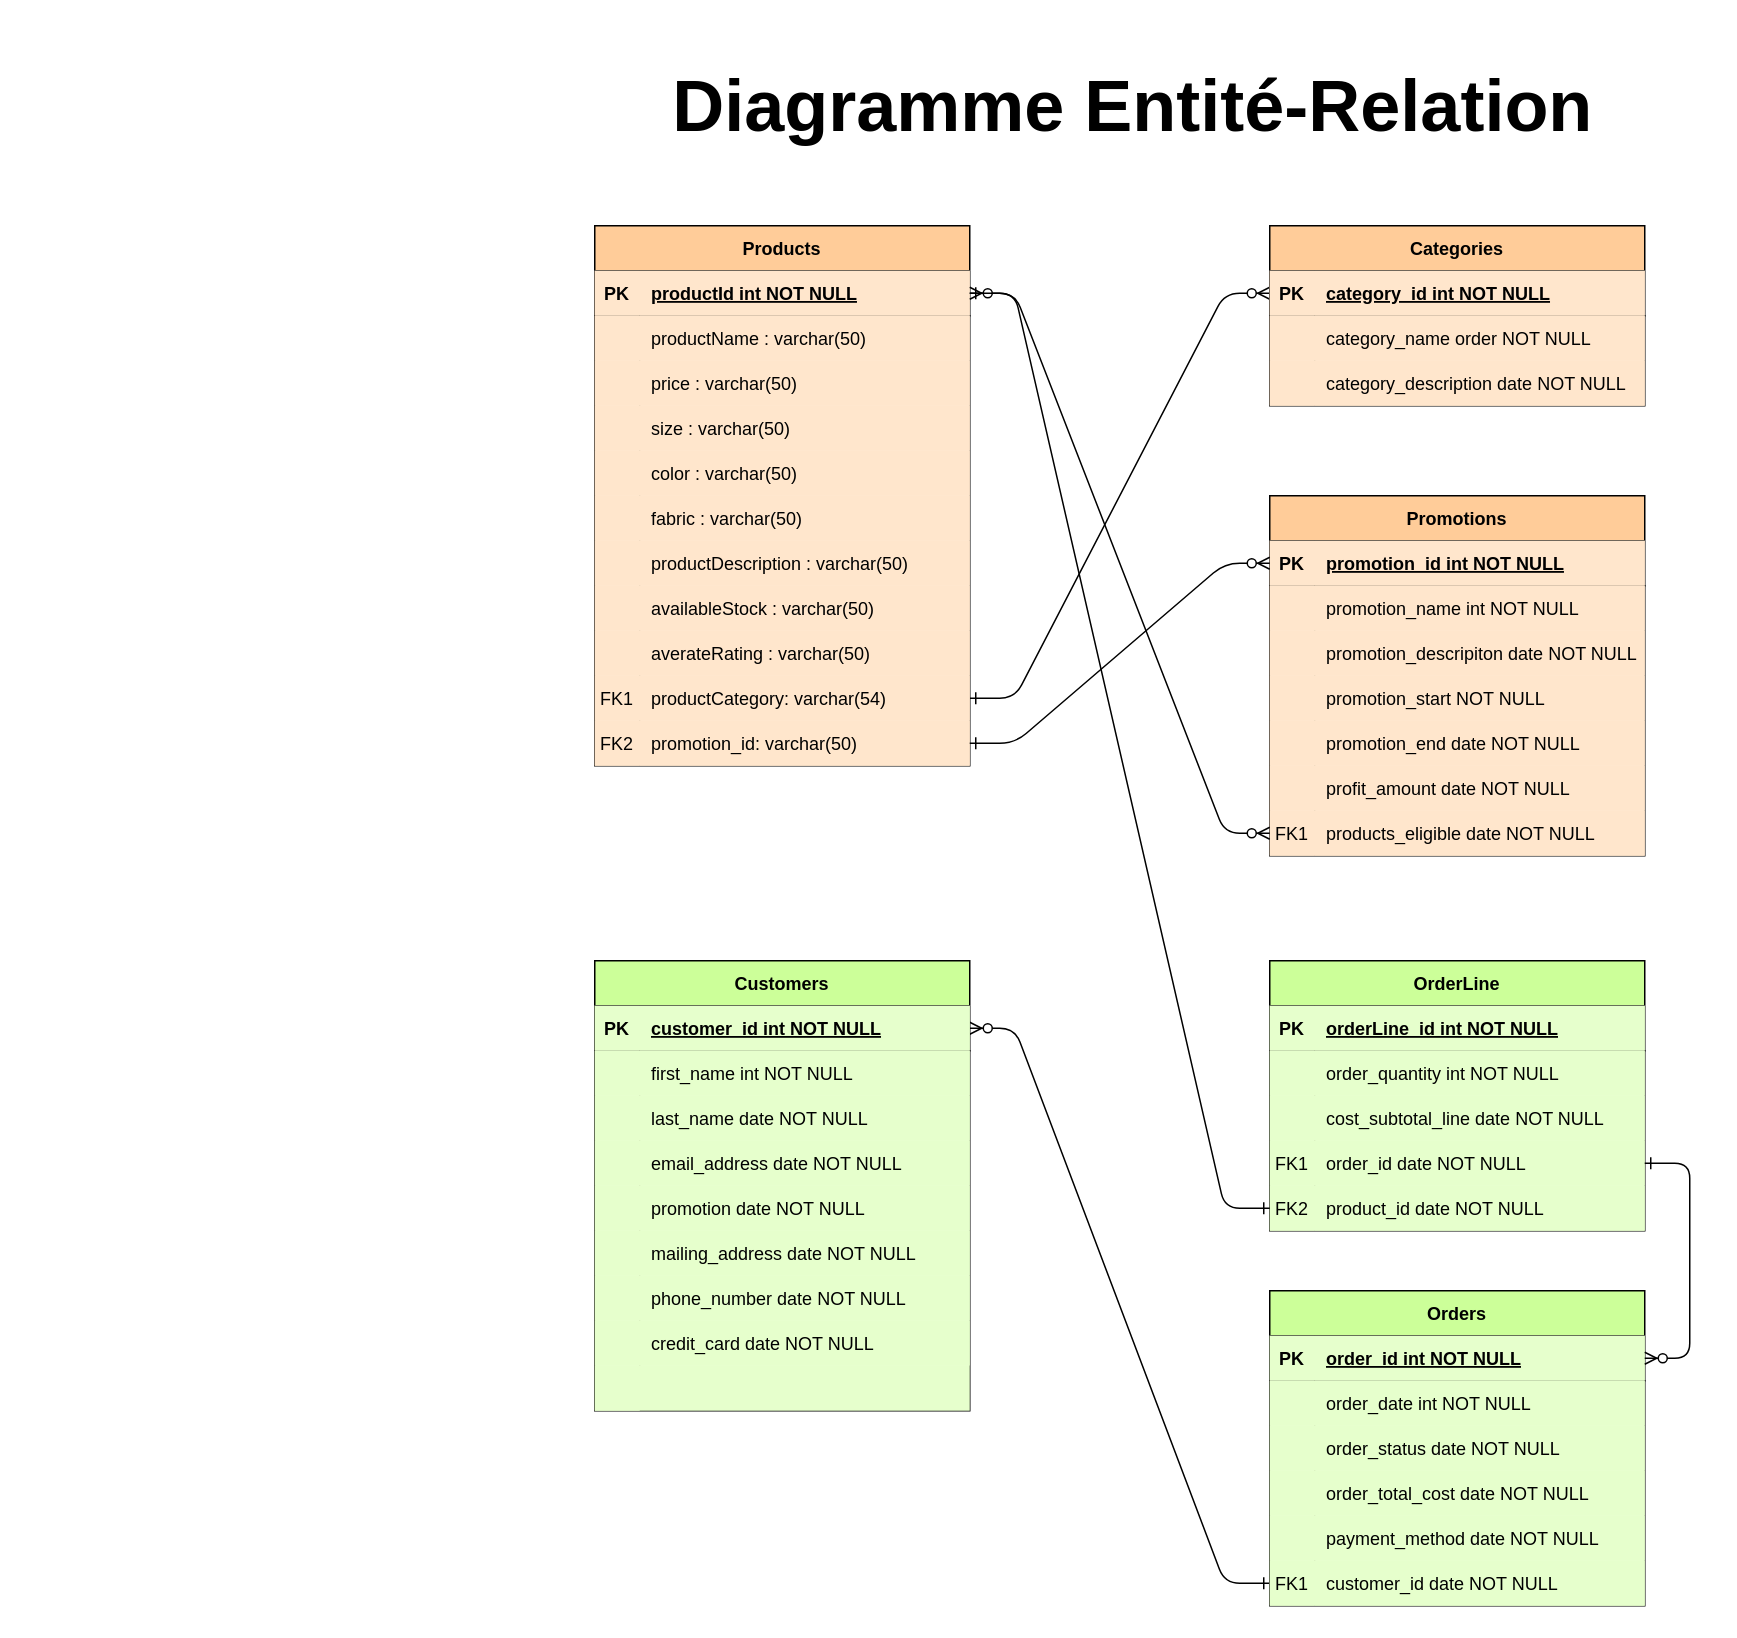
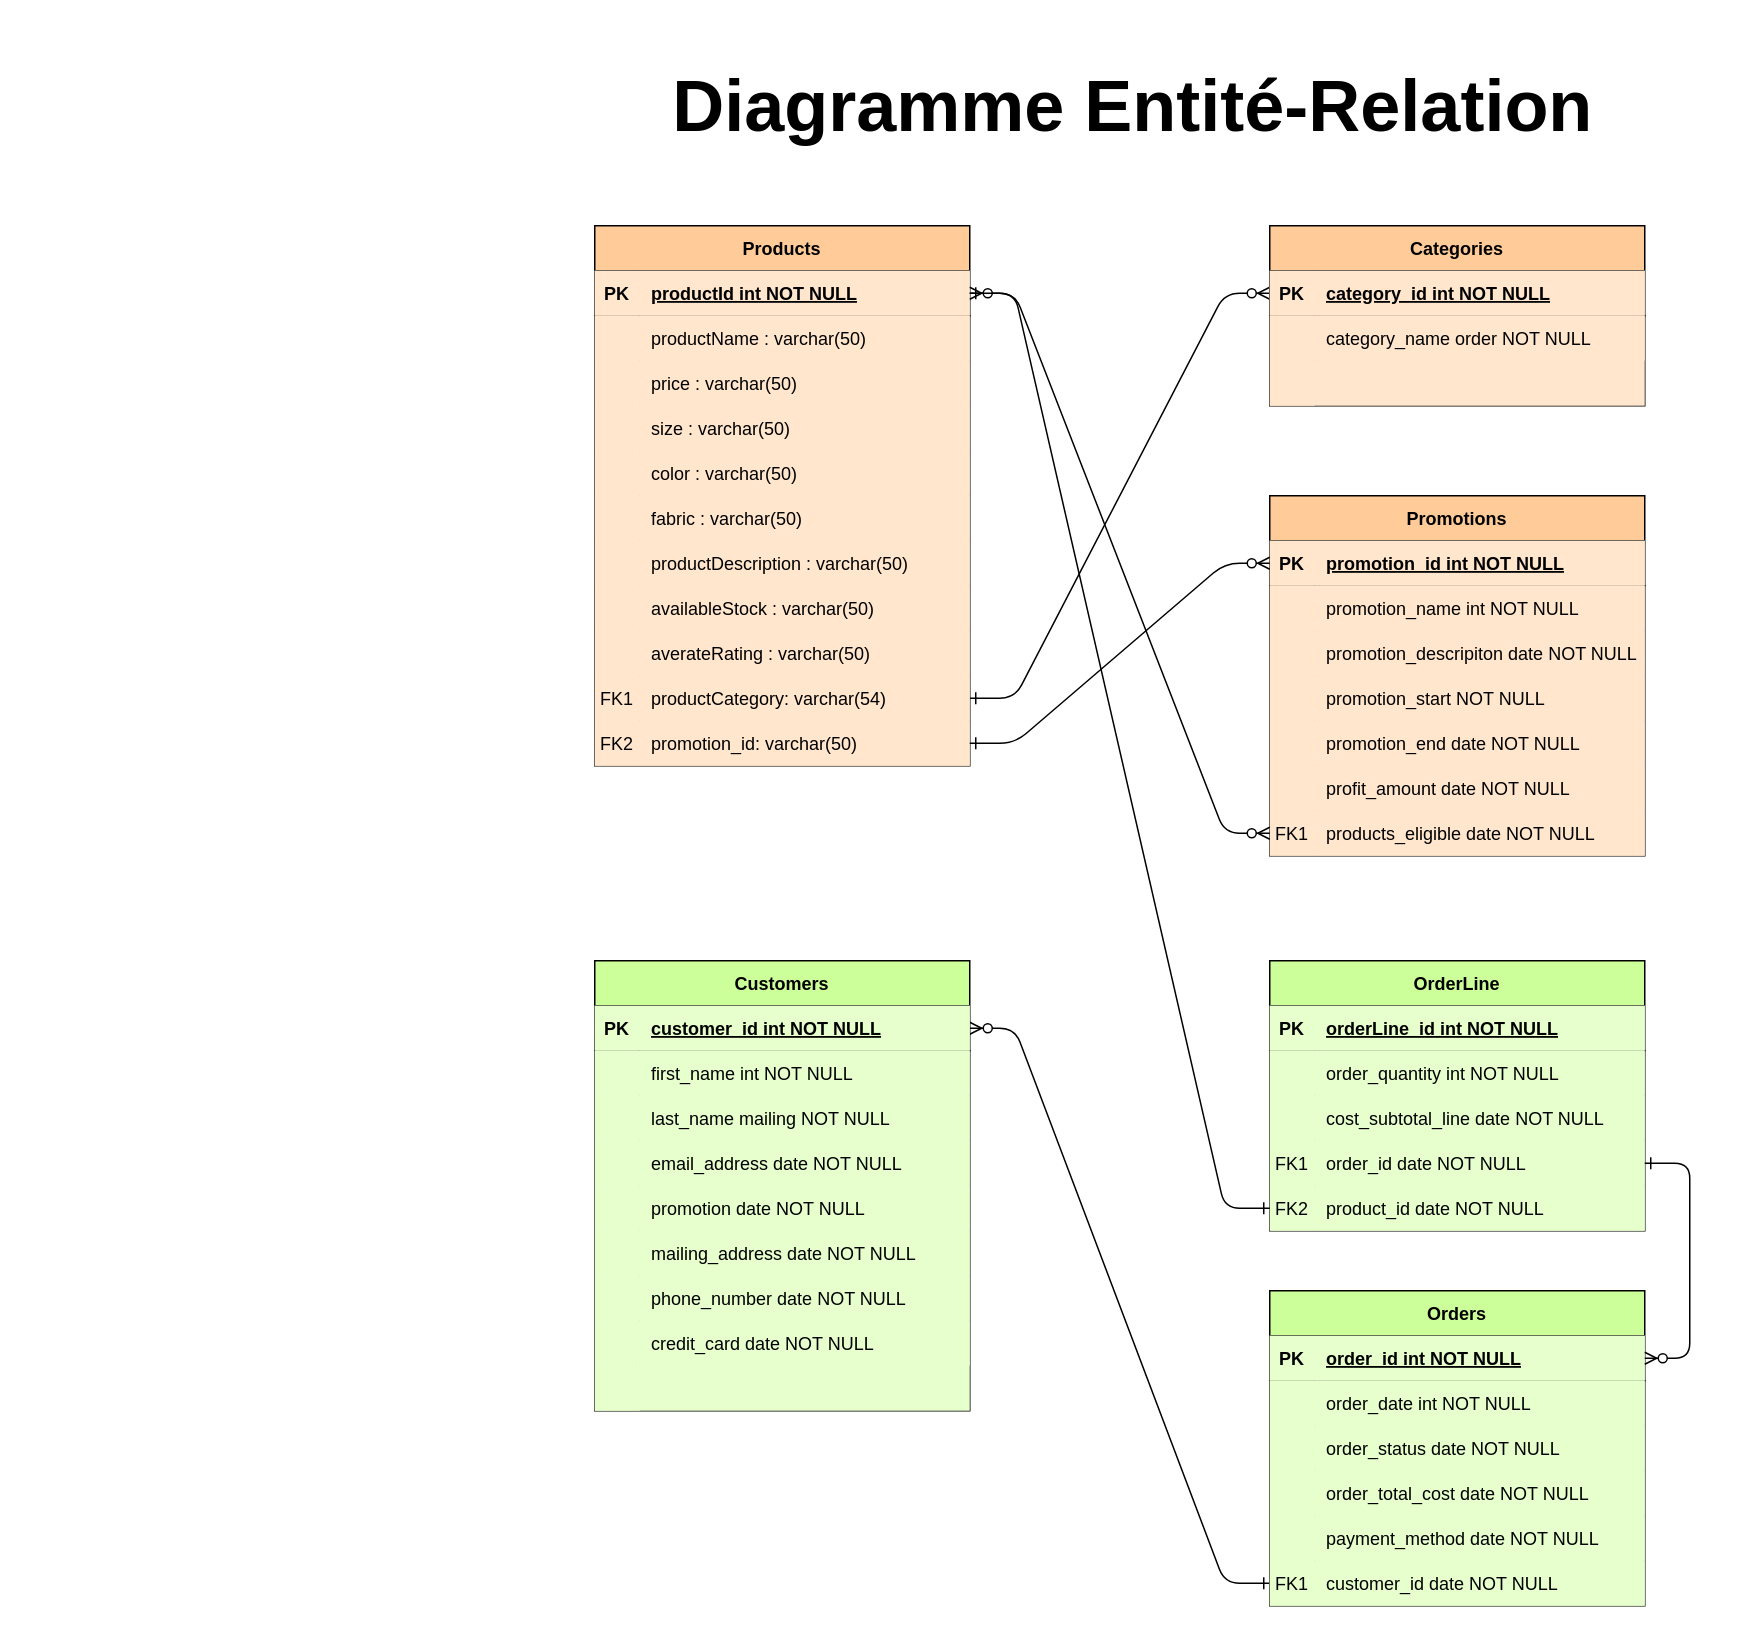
node "category_description date NOT NULL": removed
node "last_name date NOT NULL": label "last_name date NOT NULL" -> "last_name mailing NOT NULL"
